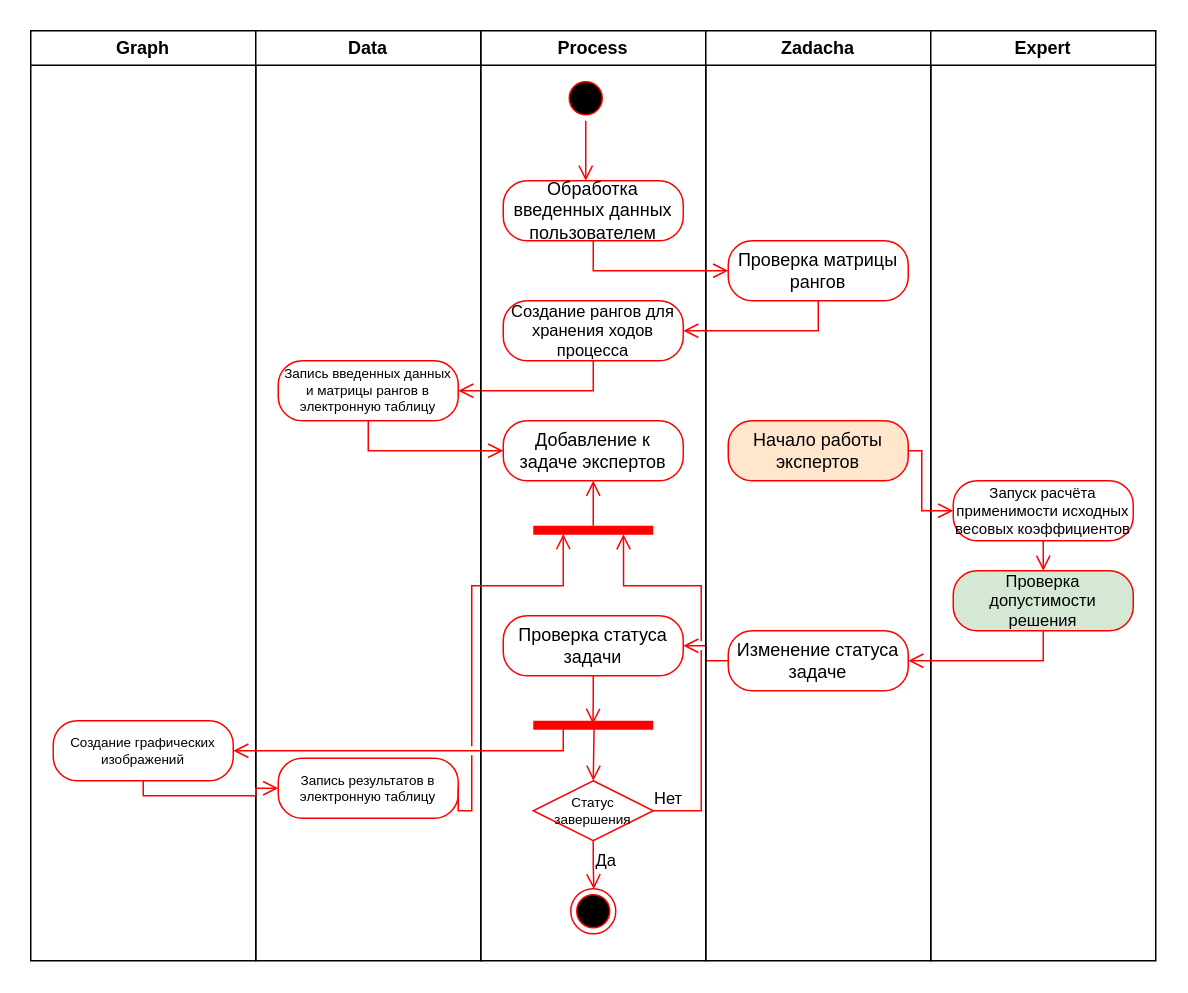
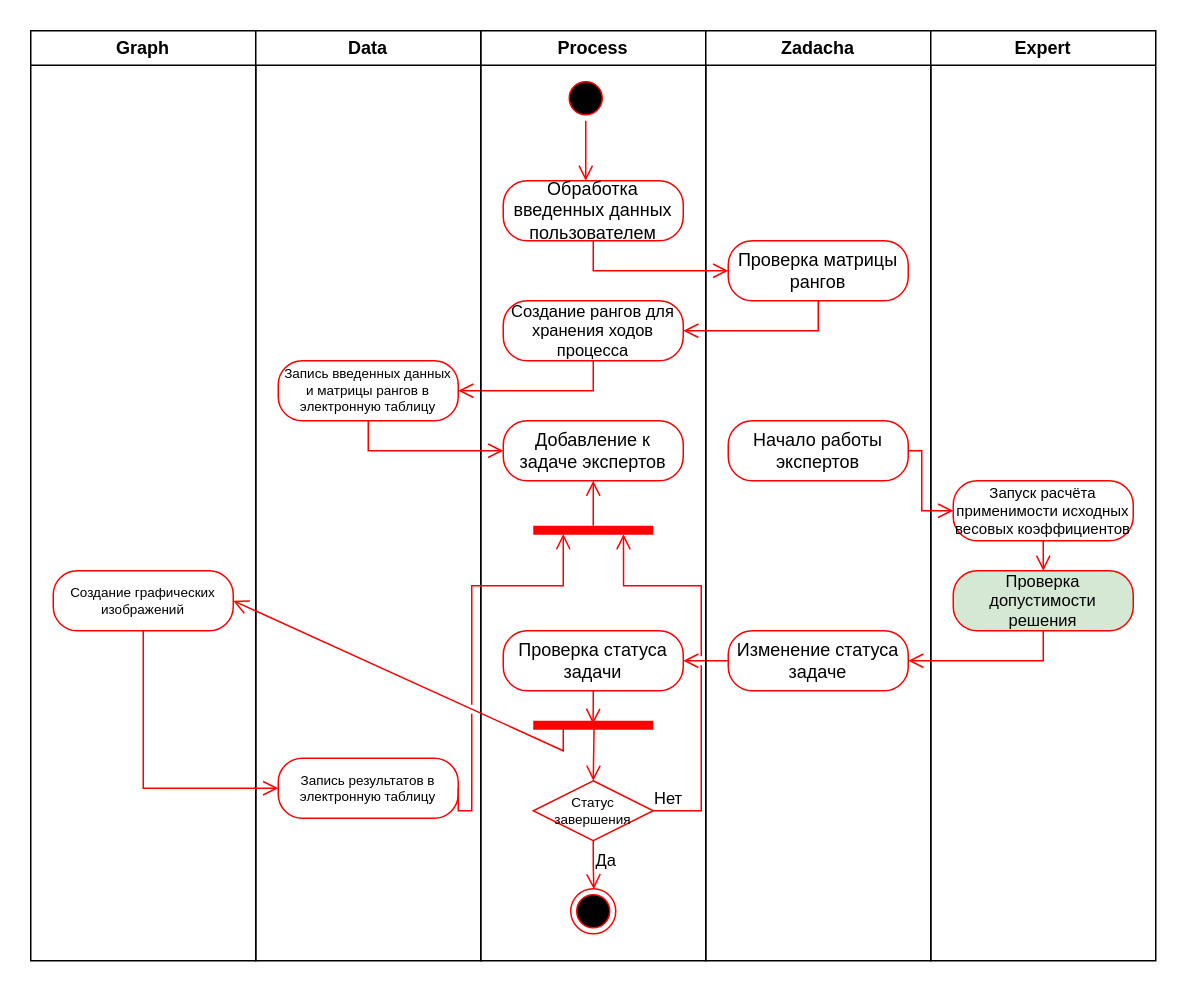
node "Начало работы экспертов": fillcolor #ffe6cc -> #ffffff
node "Проверка статуса задачи": moved (593, 646) -> (593, 661)
node "Создание графических изображений": moved (143, 751) -> (143, 601)
